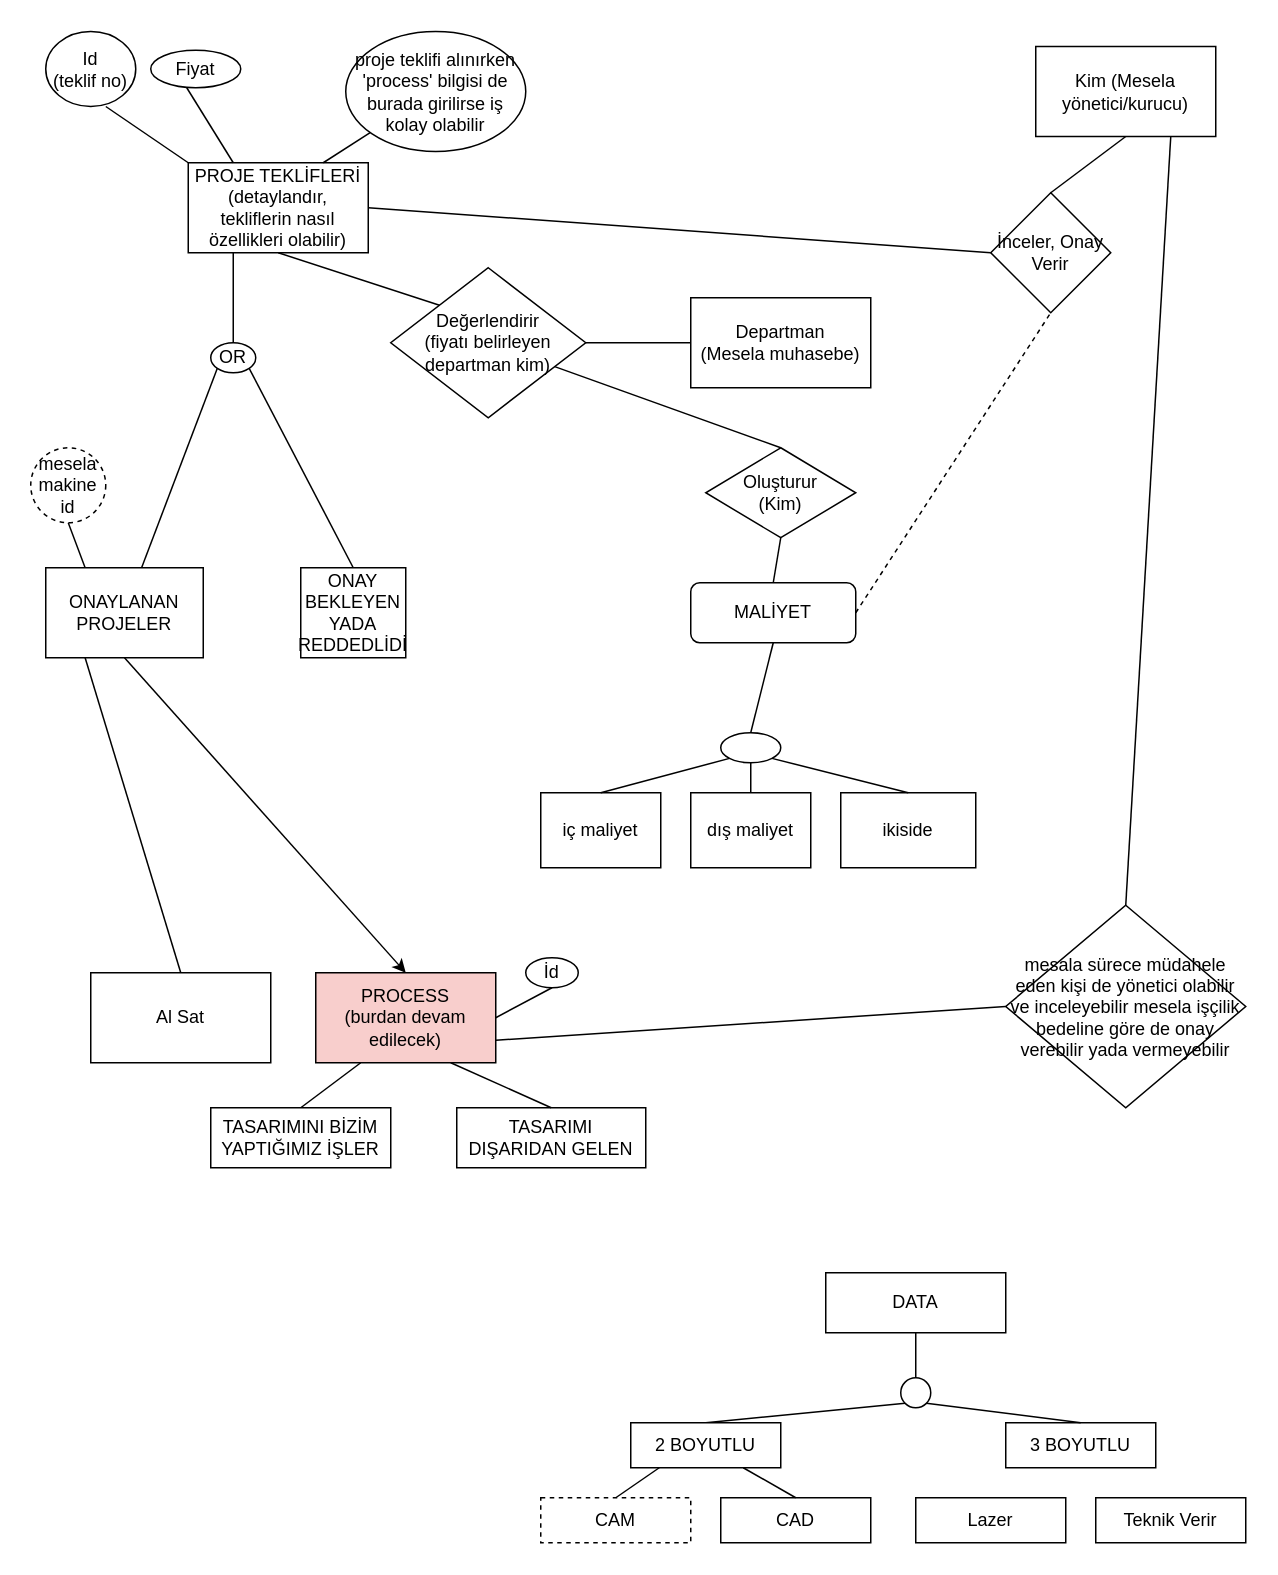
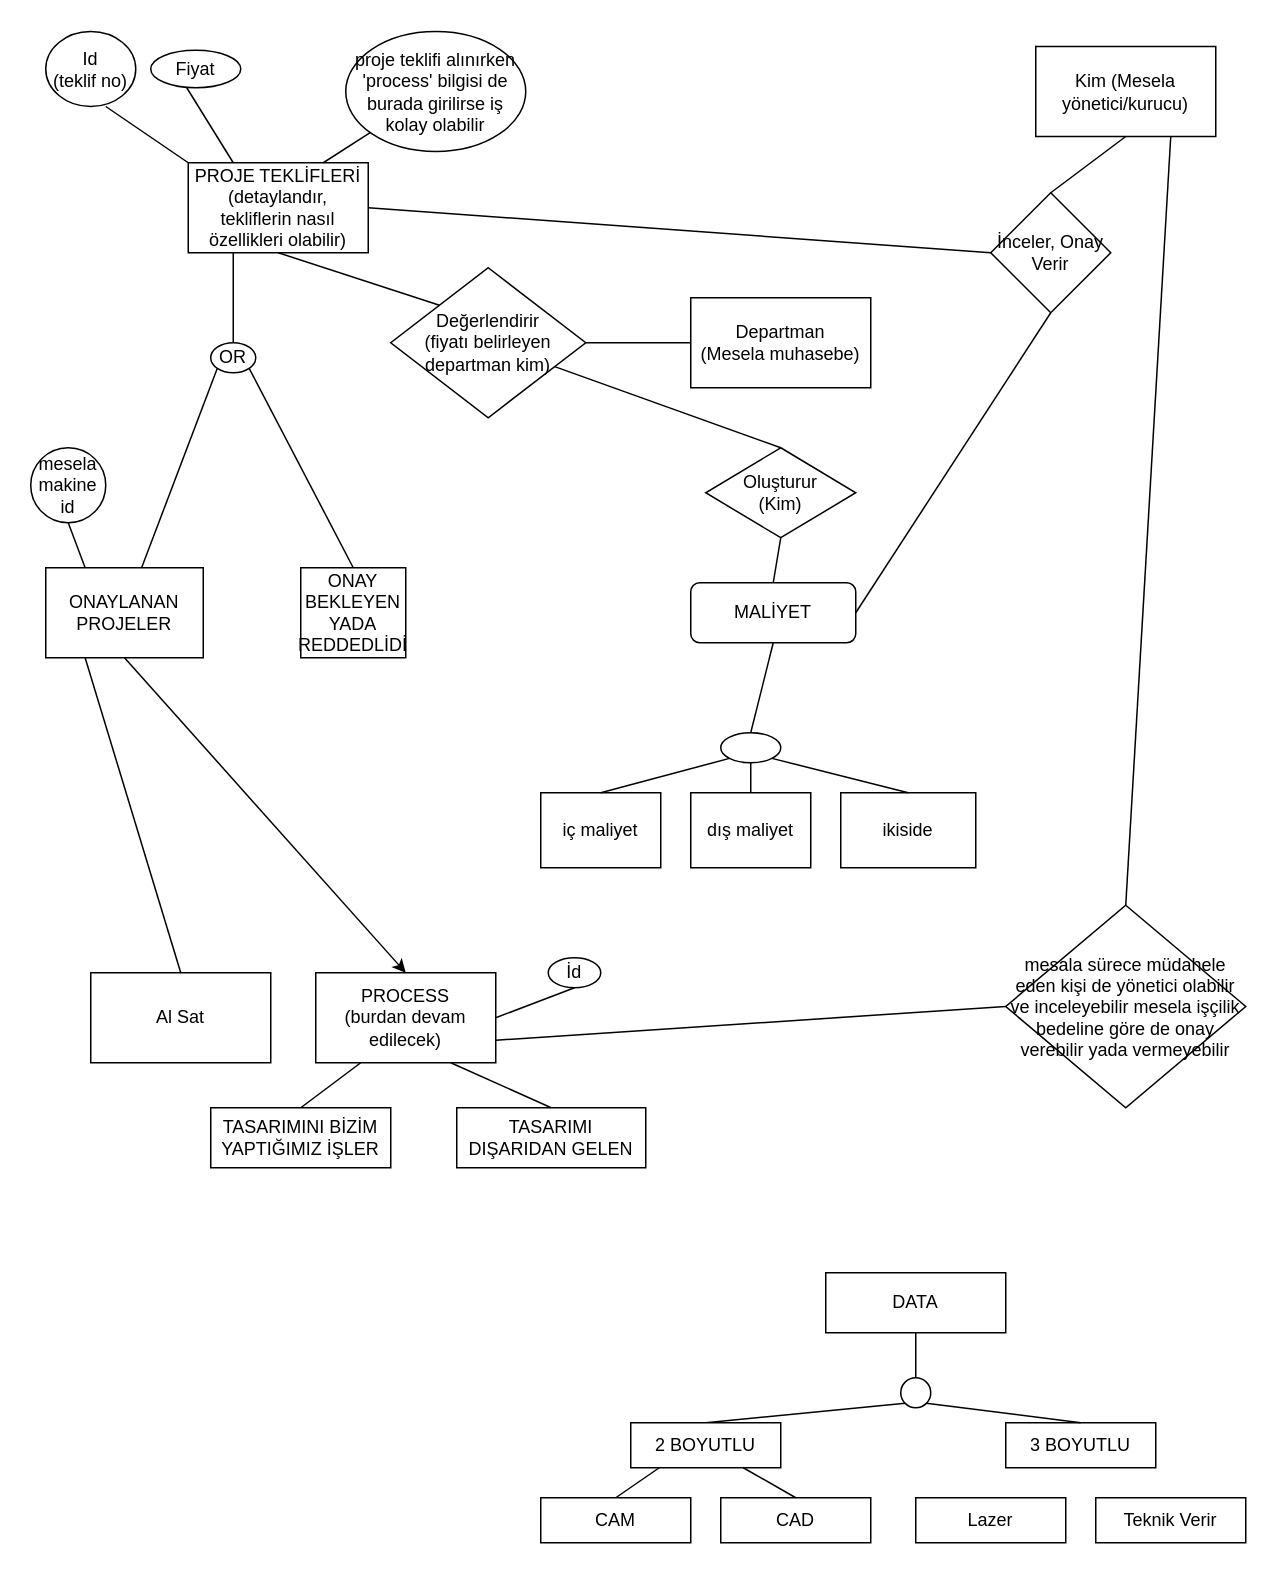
edge "İnceler, Onay Verir" -- "MALİYET": style dashed -> solid
node "mesela makine id": style dashed -> solid
node "İd": moved (552, 973) -> (575, 973)
node "PROCESS (burdan devam edilecek)": fillcolor #f8cecc -> #ffffff
node "CAM": style dashed -> solid
